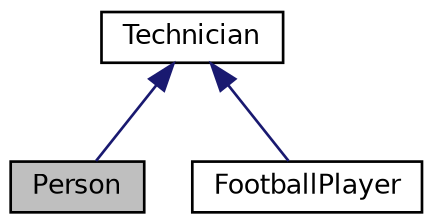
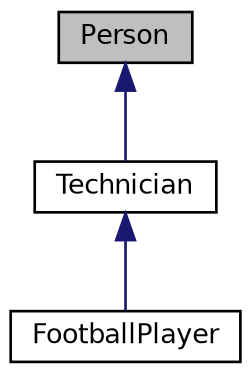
edge "Person" -> "Technician": reversed
